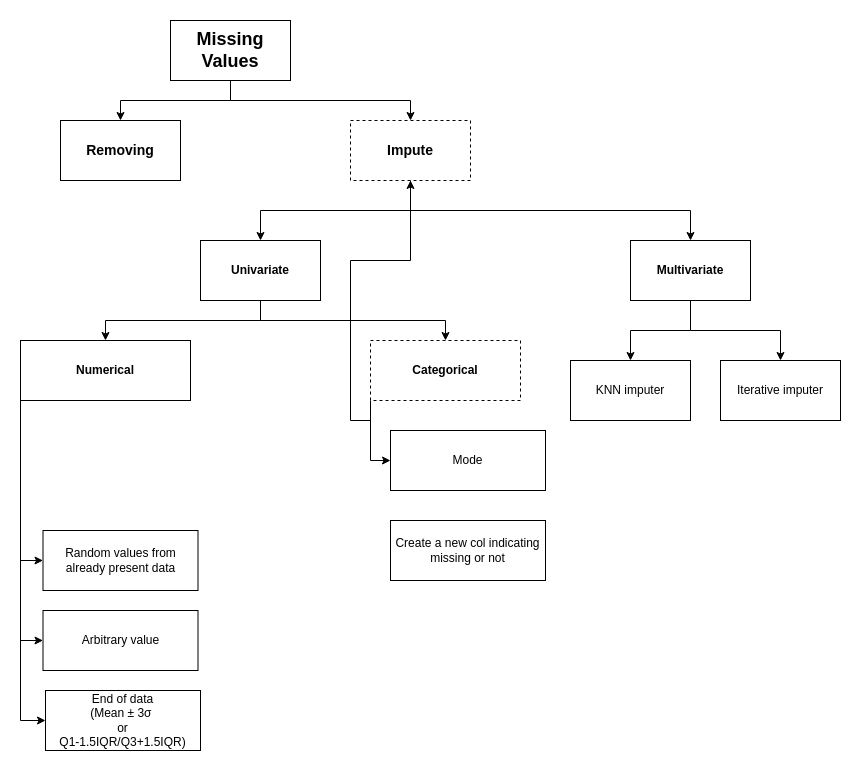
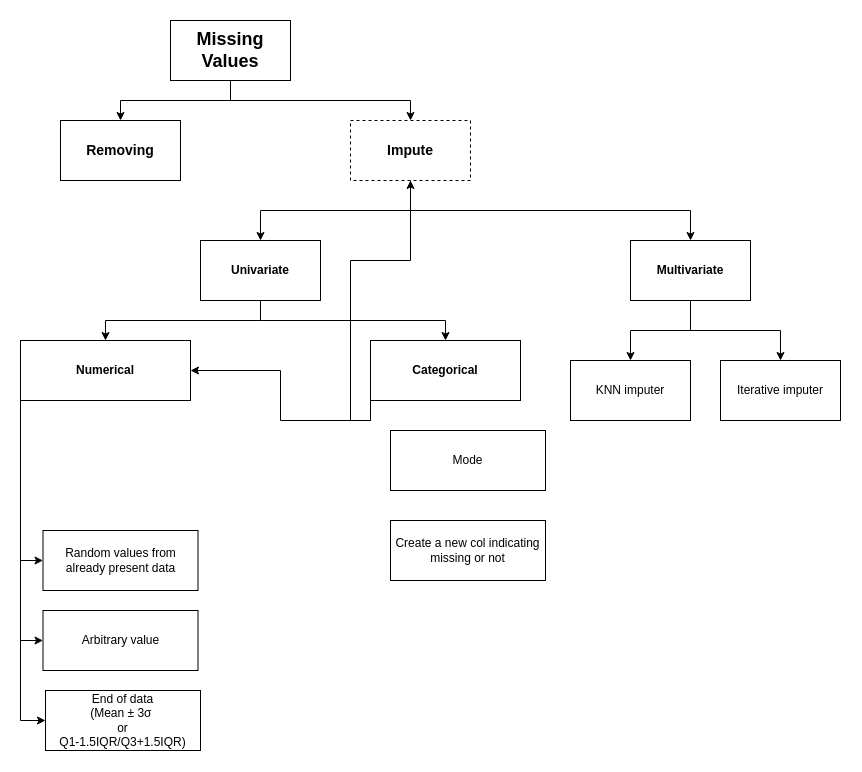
node "Categorical": style dashed -> solid
edge "Categorical" -> "Mode": now "Categorical" -> "Numerical"
